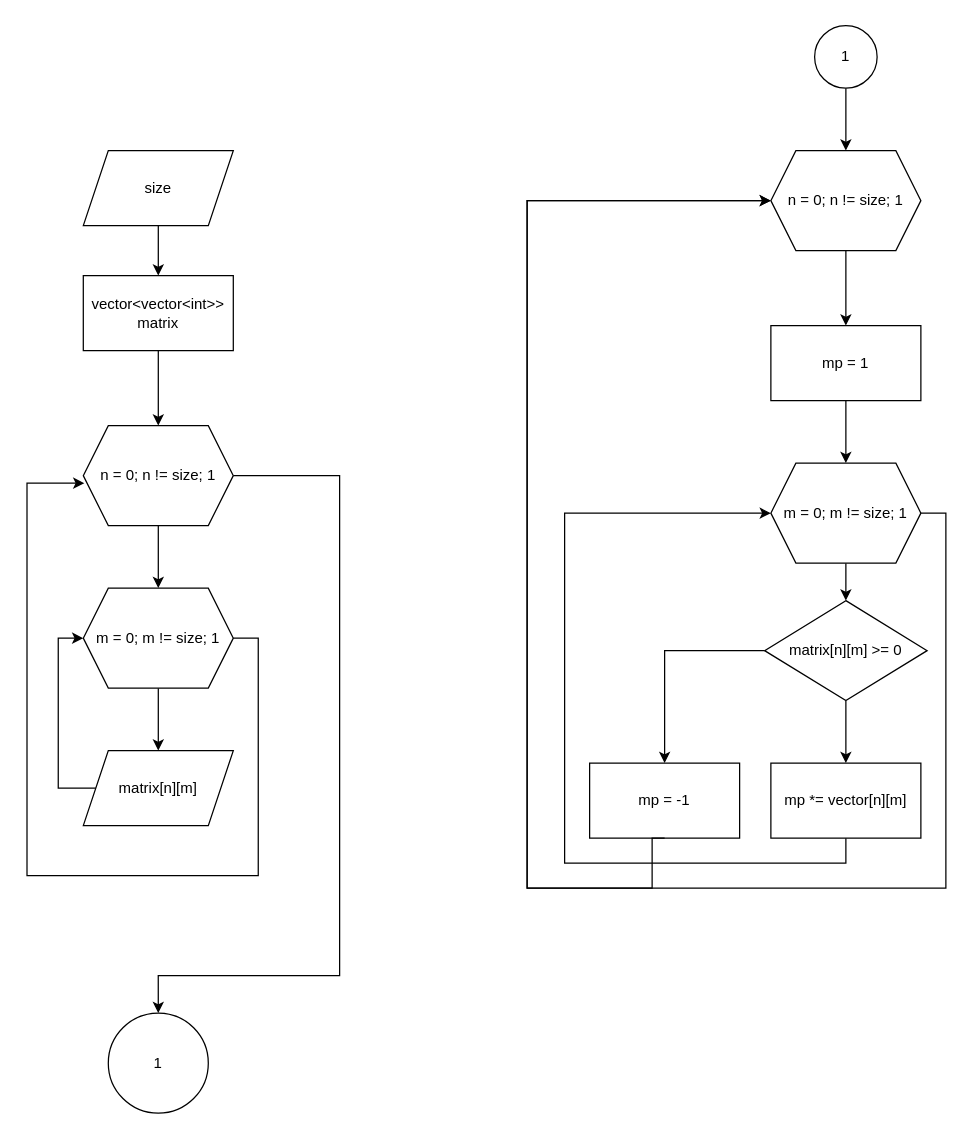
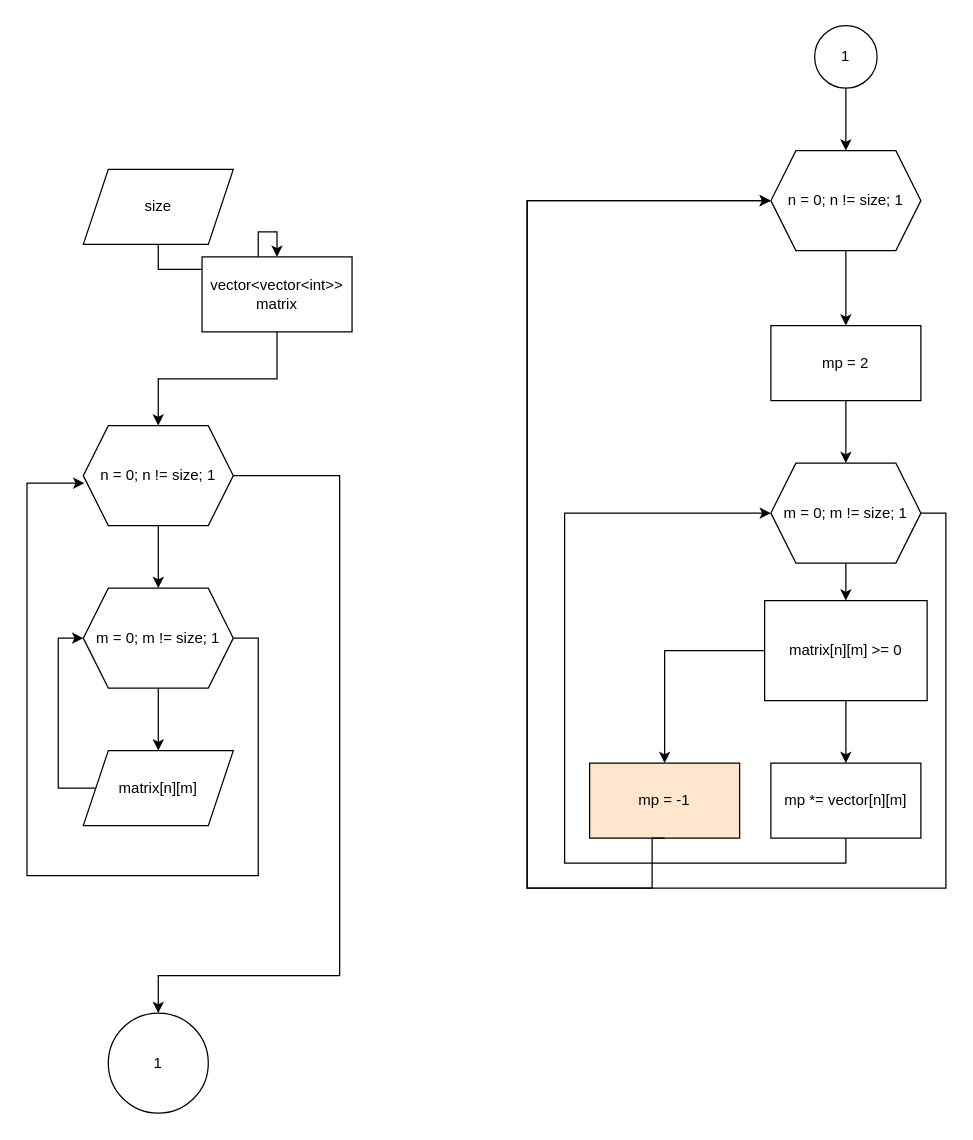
node "size": moved (158, 188) -> (158, 207)
node "vector<vector<int>> matrix": moved (158, 313) -> (277, 294)
node "mp = 1": label "mp = 1" -> "mp = 2"
node "matrix[n][m] >= 0": shape diamond -> rectangle
node "mp = -1": fillcolor #ffffff -> #ffe6cc
